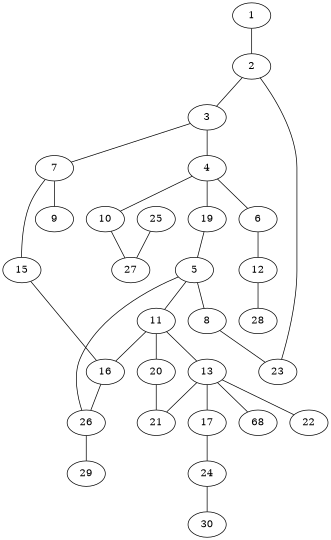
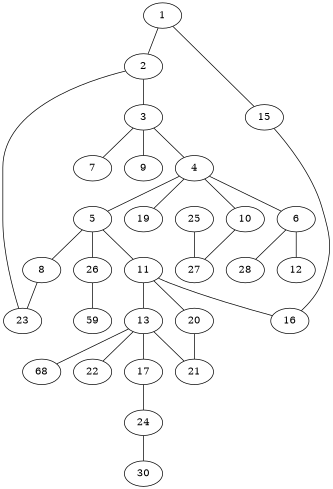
edge "7" -- "9": now "3" -- "9"
edge "7" -- "15": now "1" -- "15"
edge "19" -- "5": now "4" -- "5"
edge "12" -- "28": now "6" -- "28"
edge "16" -- "26": removed
node "29": label "29" -> "59"
